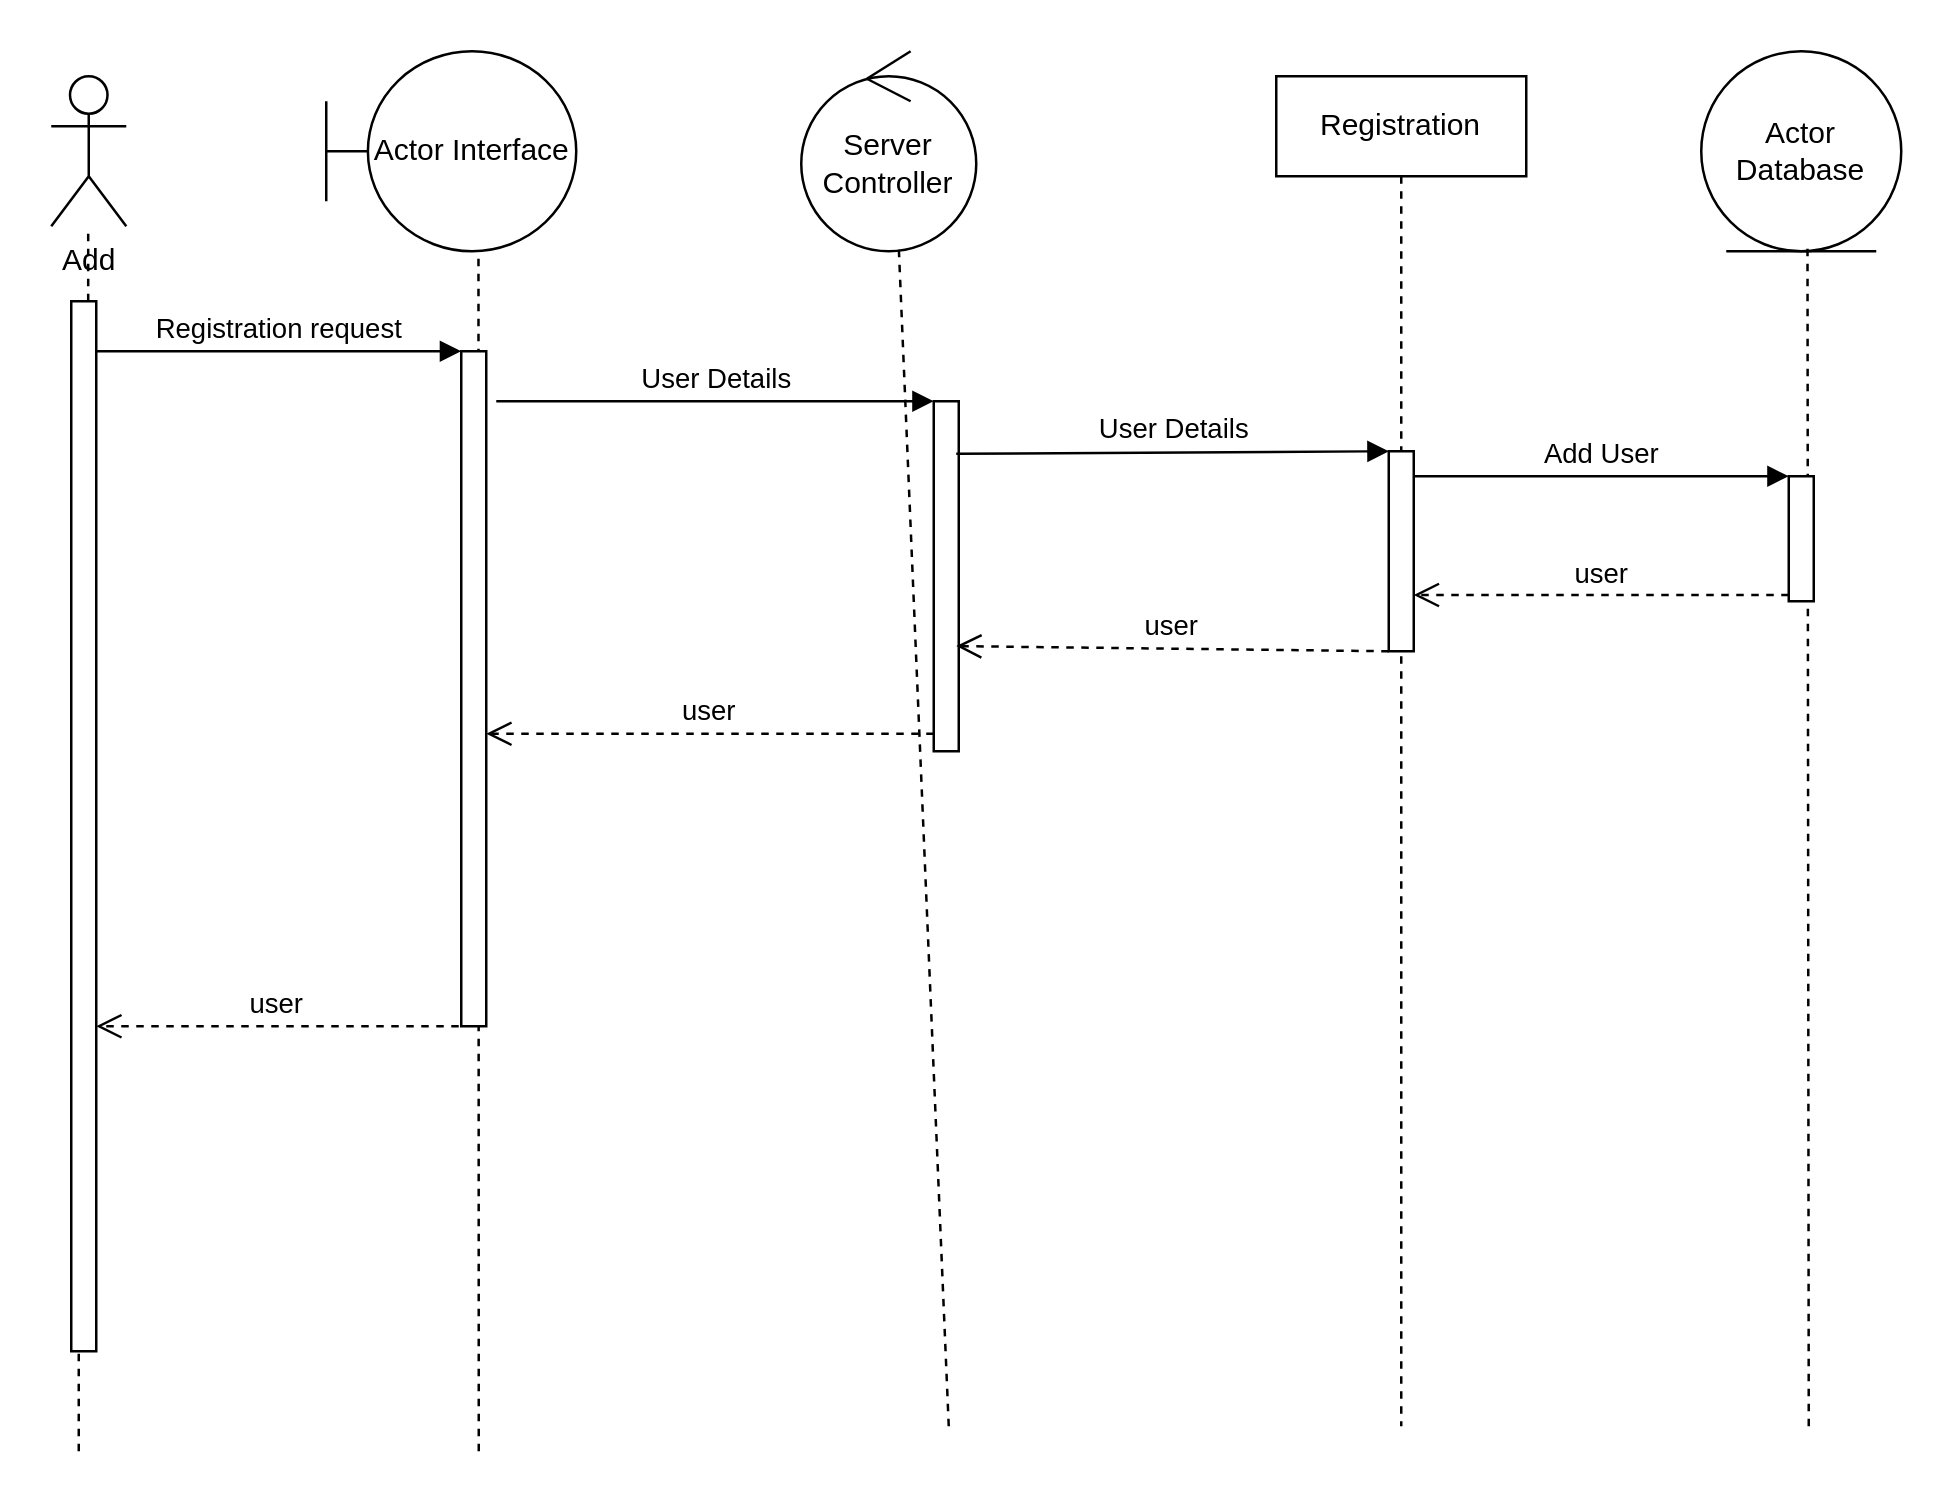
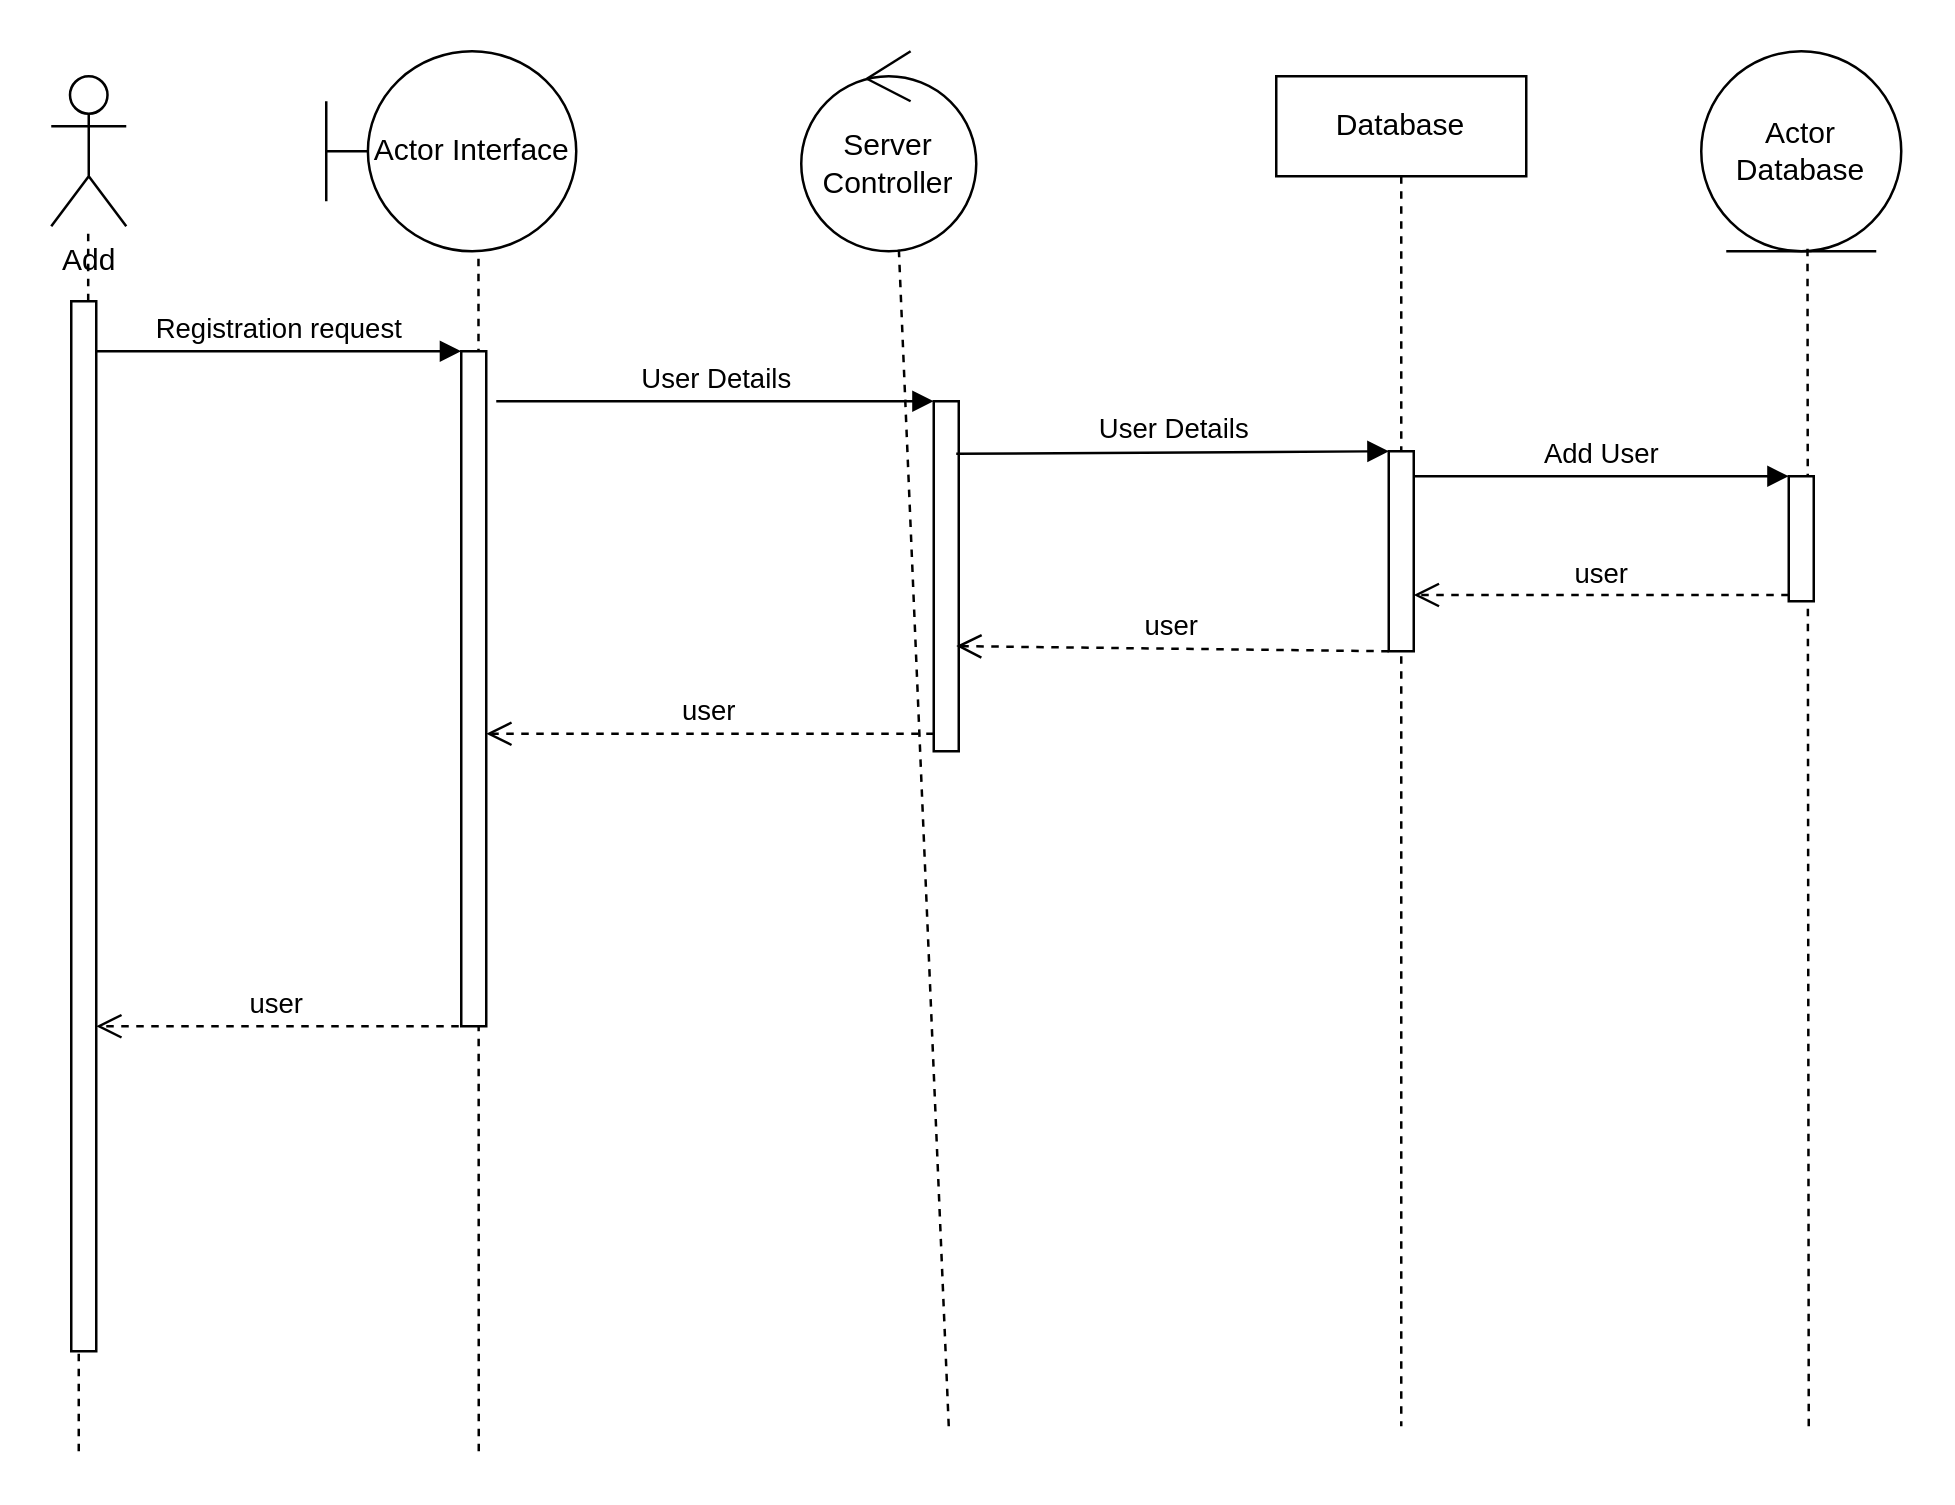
node "Registration": label "Registration" -> "Database"
